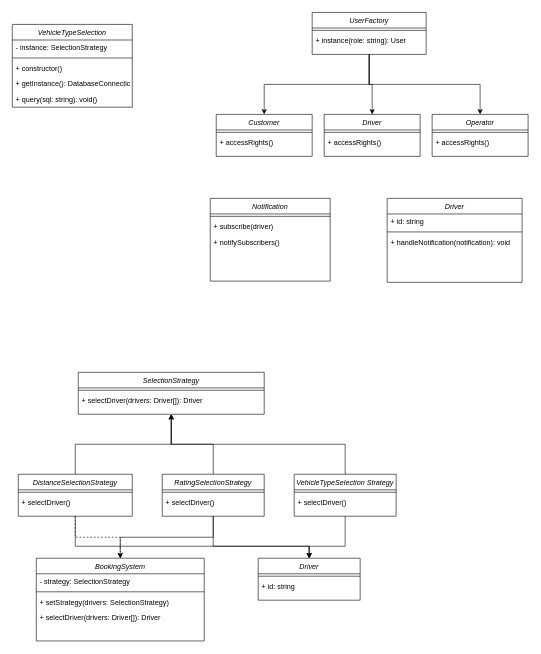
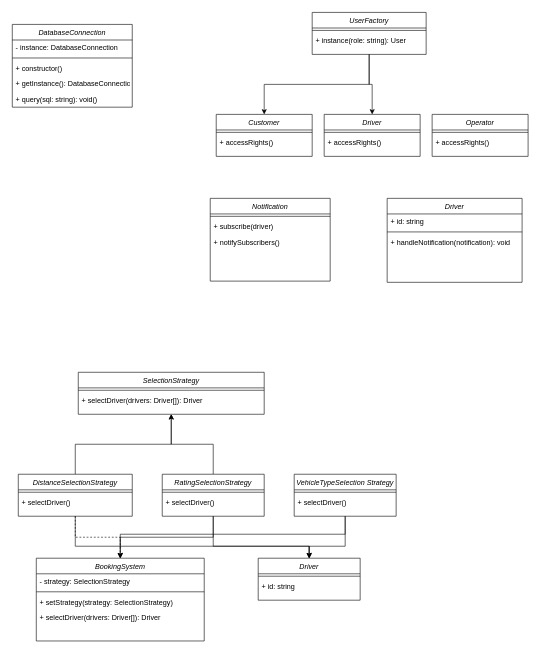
node "VehicleTypeSelection": label "VehicleTypeSelection" -> "DatabaseConnection"
node "- instance: SelectionStrategy": label "- instance: SelectionStrategy" -> "- instance: DatabaseConnection"
edge "UserFactory" -> "Operator": removed
edge "VehicleTypeSelection Strategy" -> "SelectionStrategy": removed
edge "VehicleTypeSelection Strategy" -> "BookingSystem": added
node "+ setStrategy(drivers: SelectionStrategy)": label "+ setStrategy(drivers: SelectionStrategy)" -> "+ setStrategy(strategy: SelectionStrategy)"
